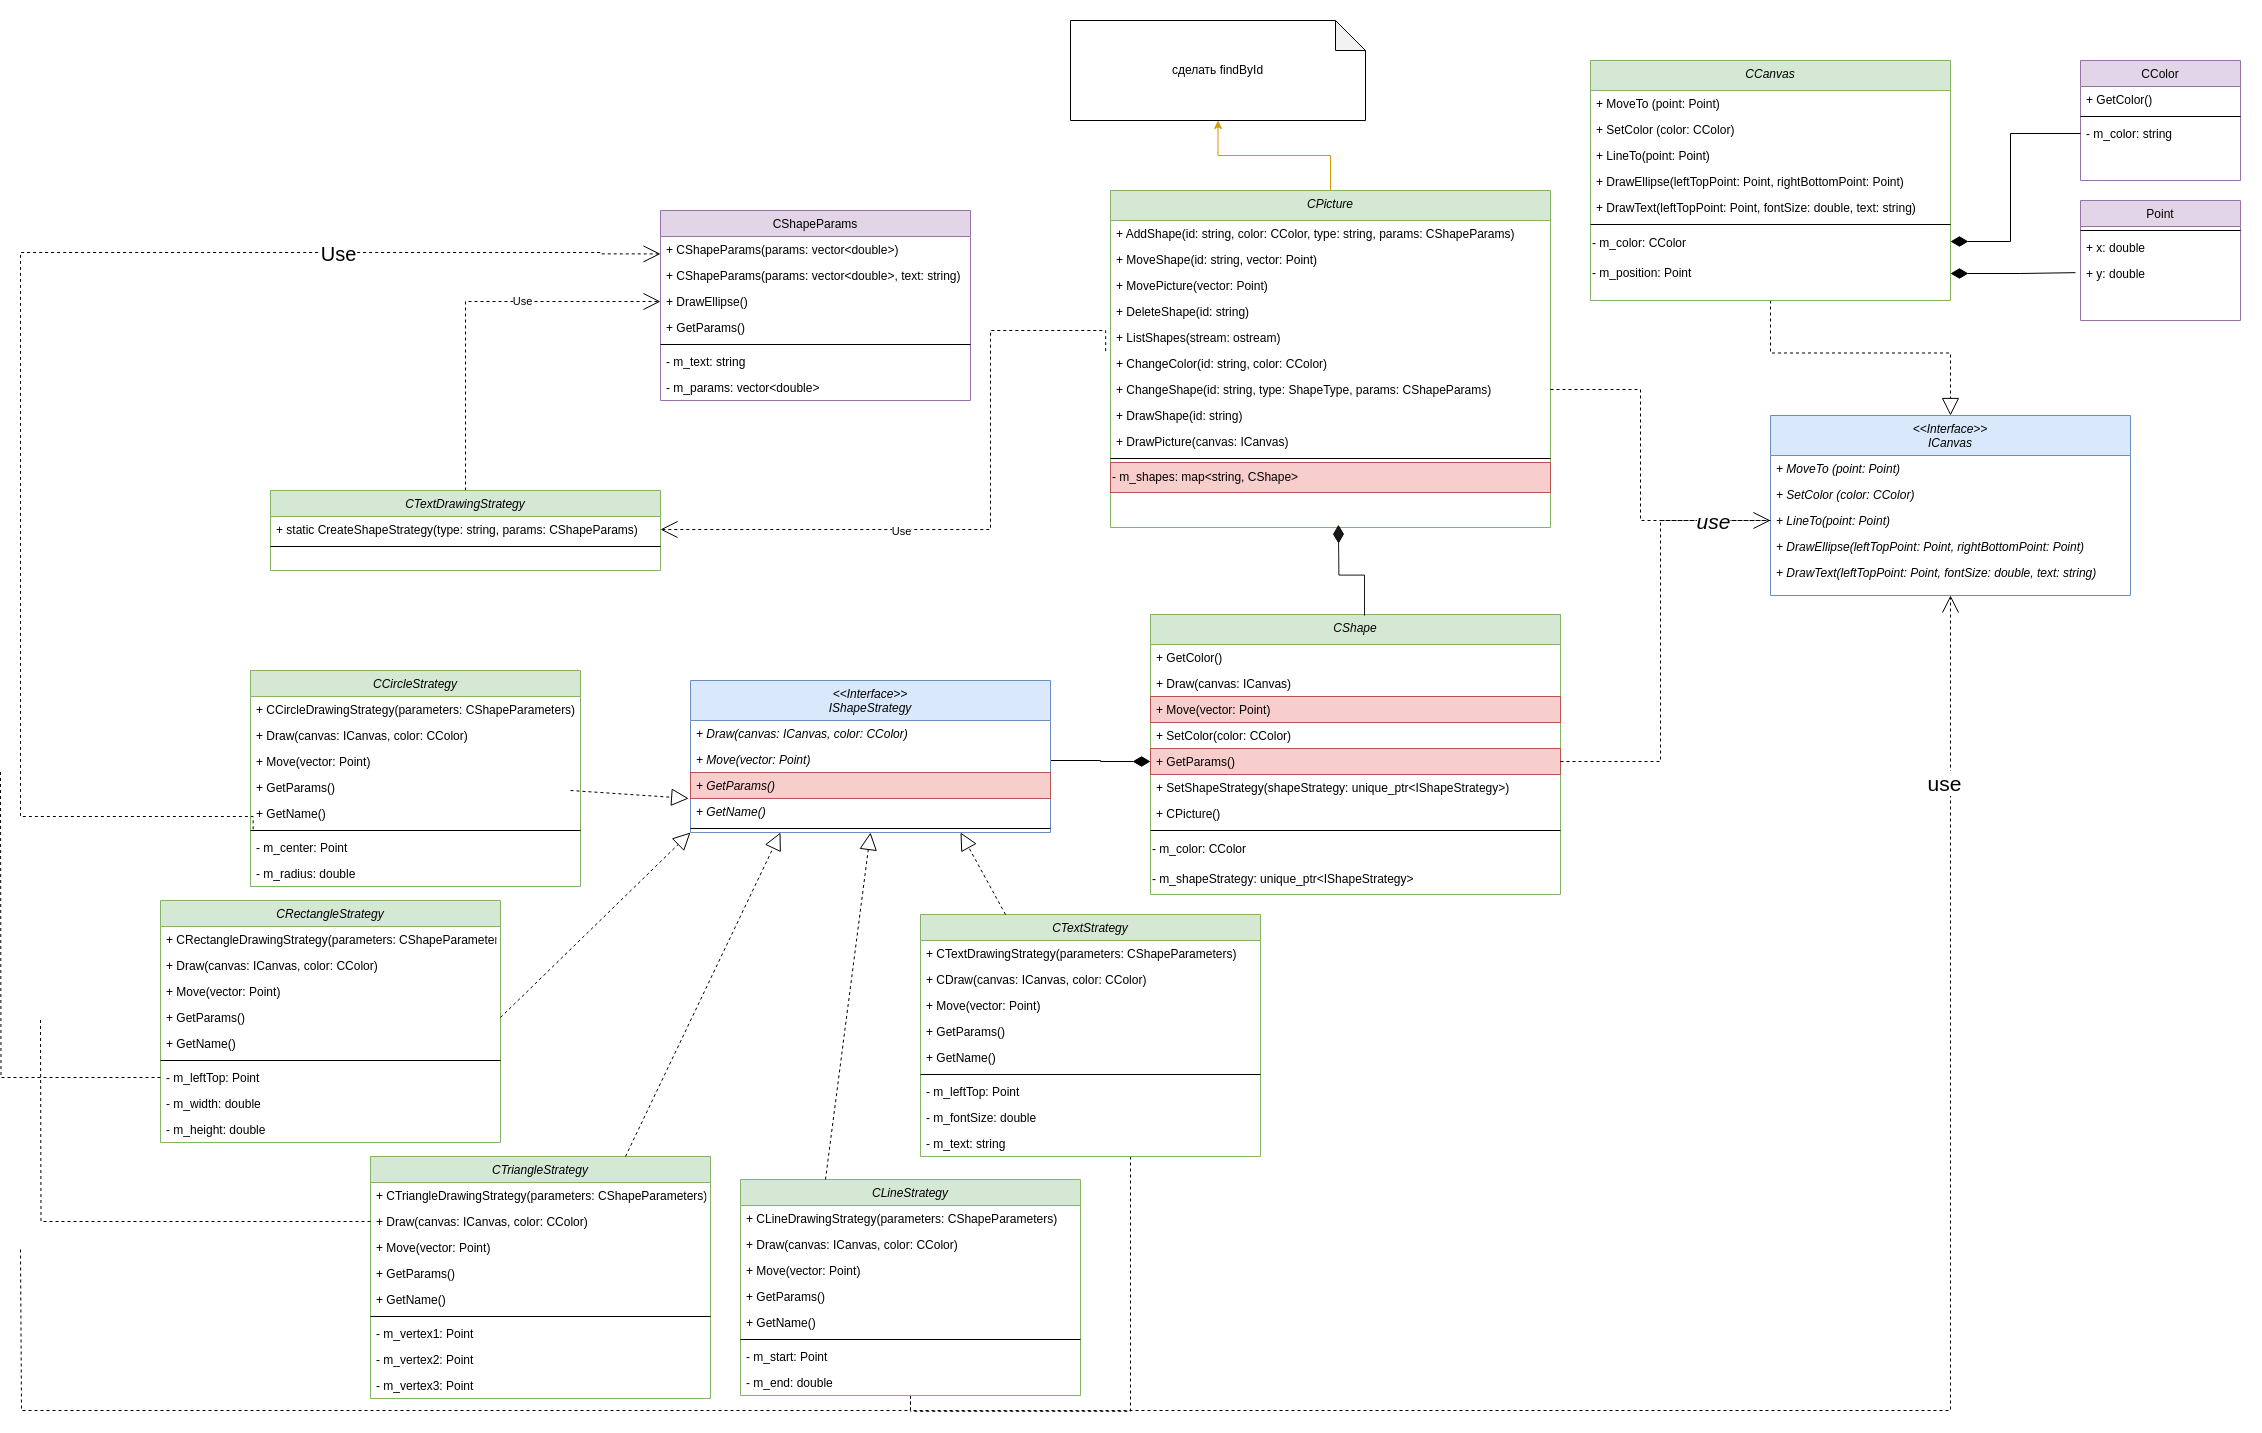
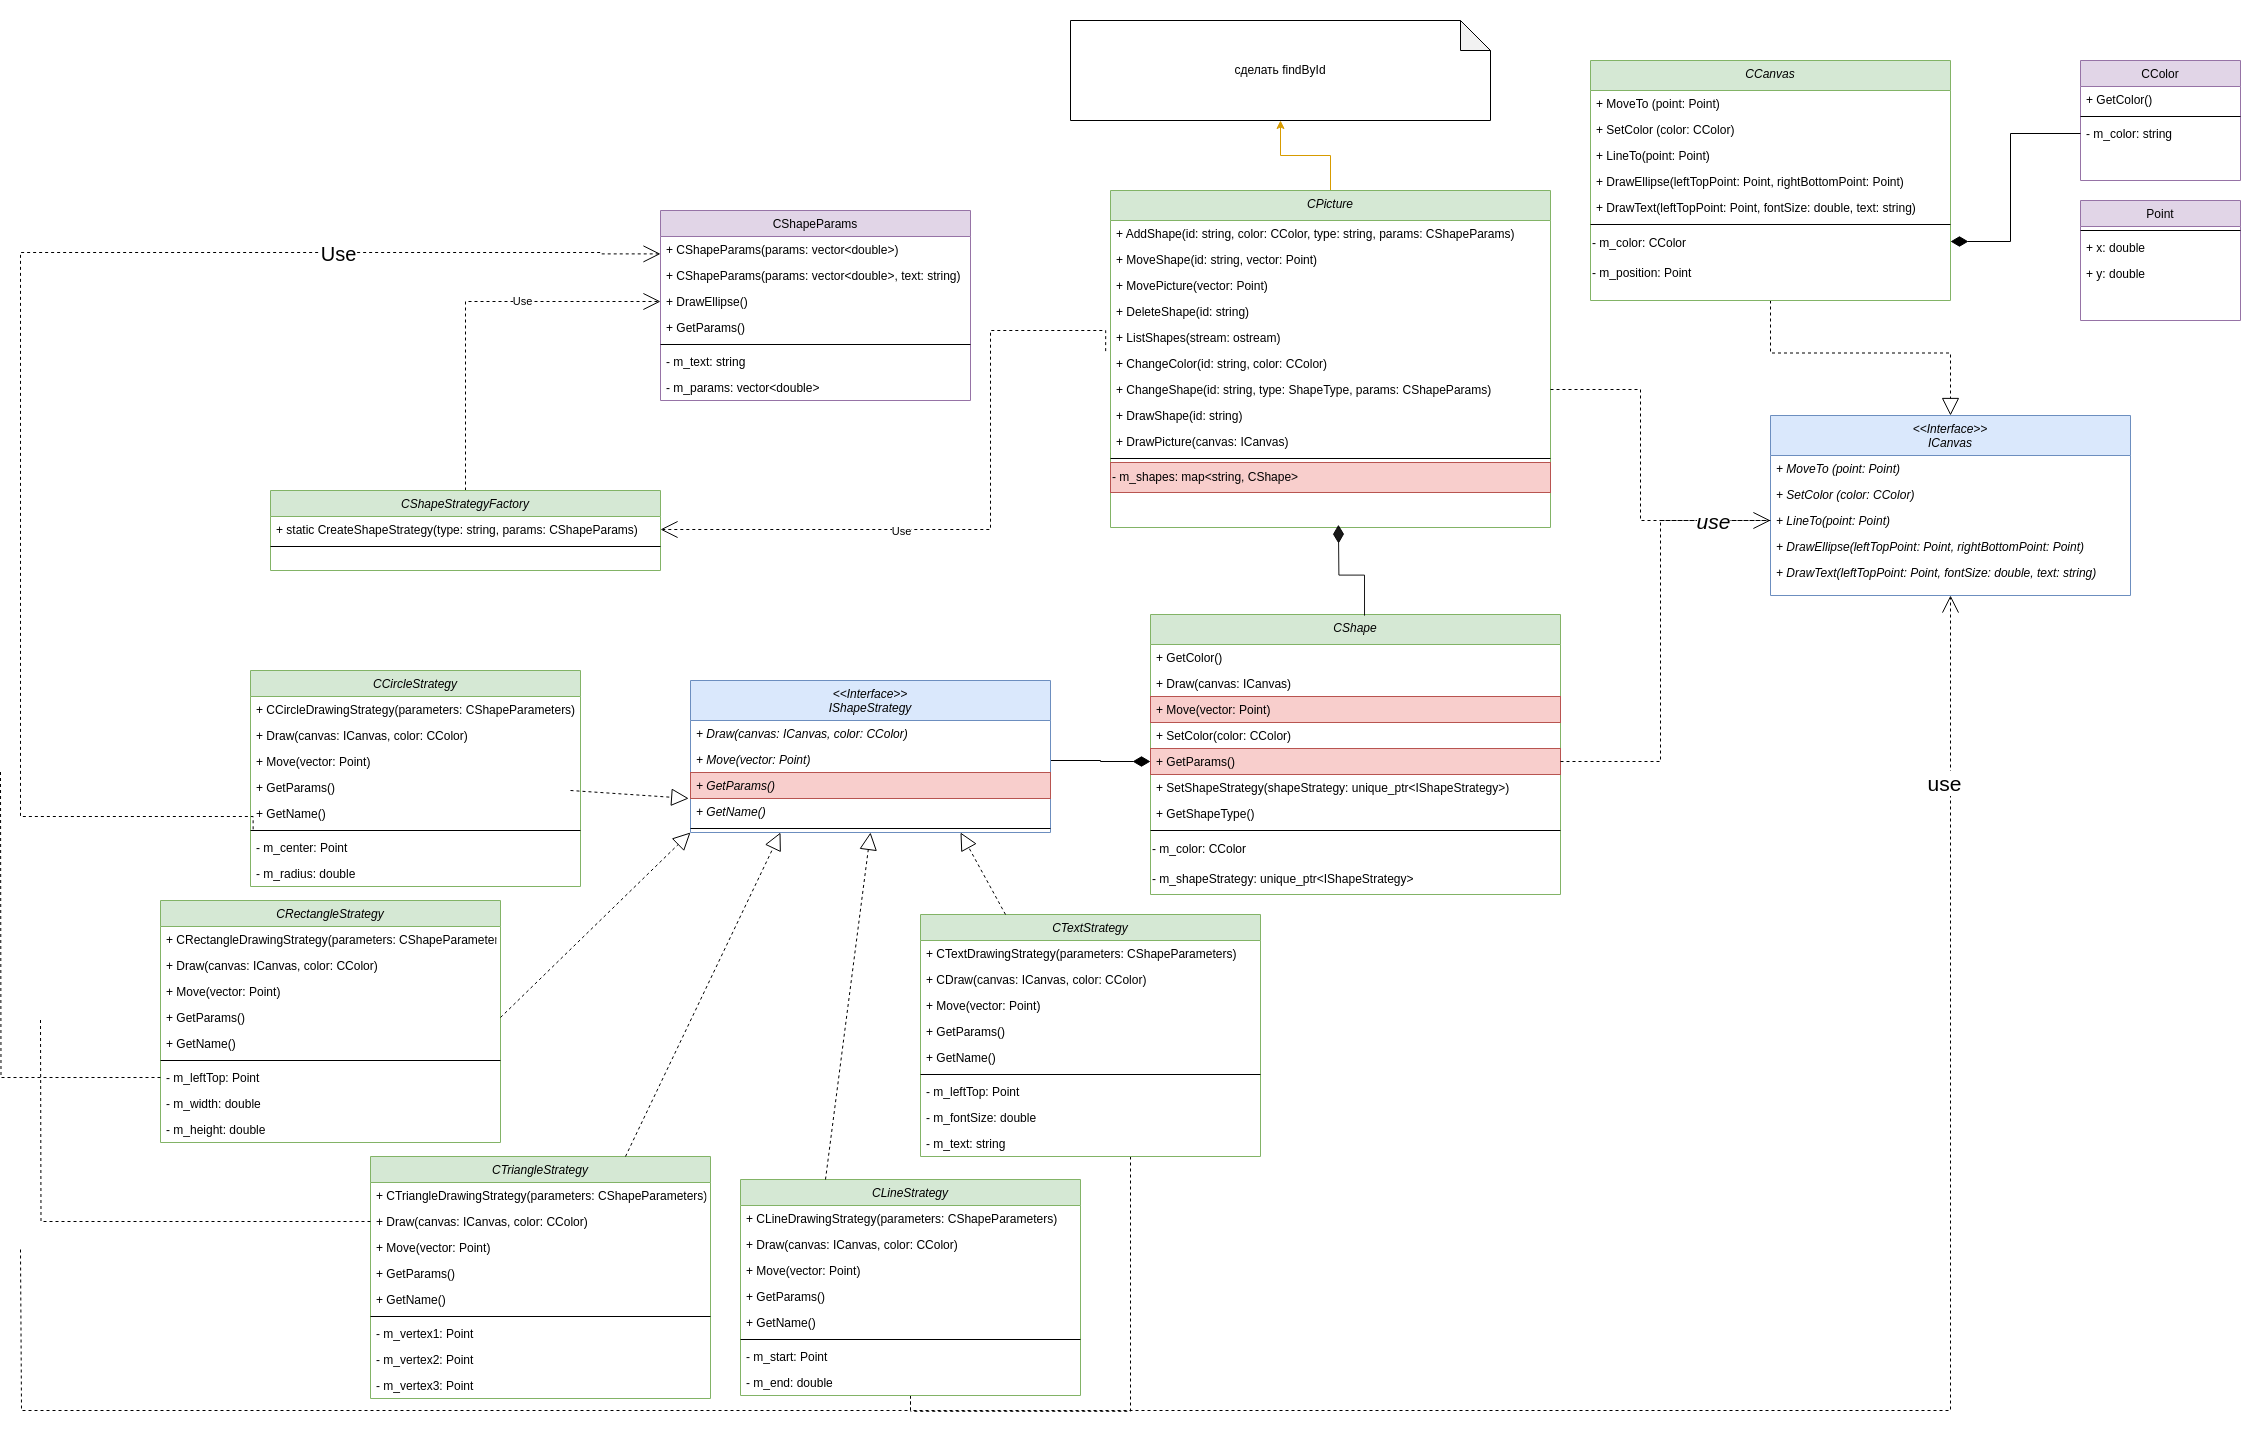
node "сделать findById": size 295x100 -> 420x100
edge "+ y: double" -> "- m_position: Point": removed
node "CTextDrawingStrategy": label "CTextDrawingStrategy" -> "CShapeStrategyFactory"
node "+ CPicture()": label "+ CPicture()" -> "+ GetShapeType()"
